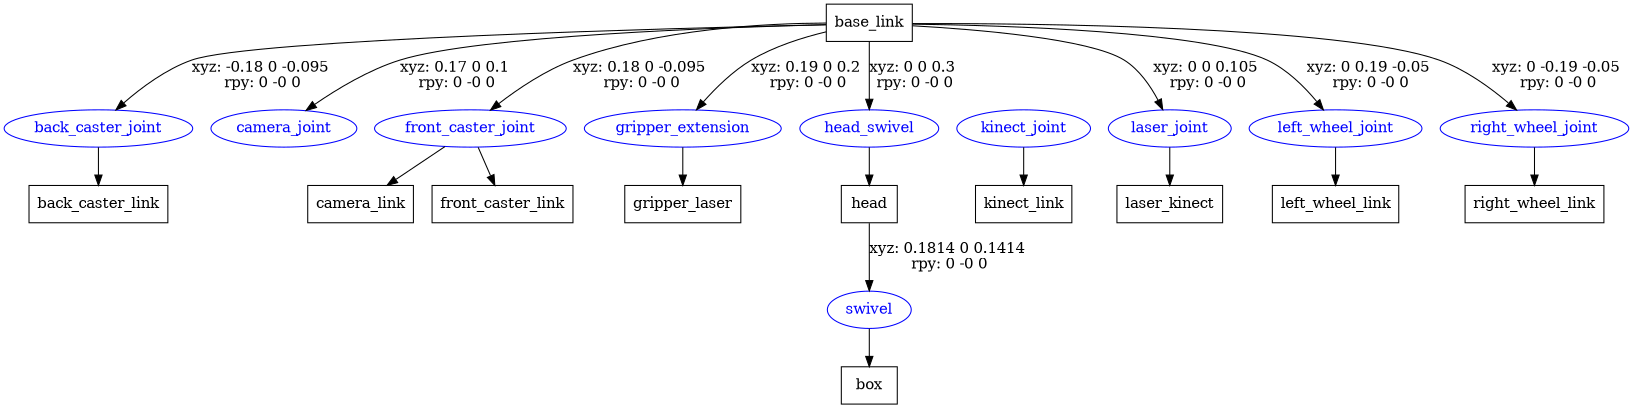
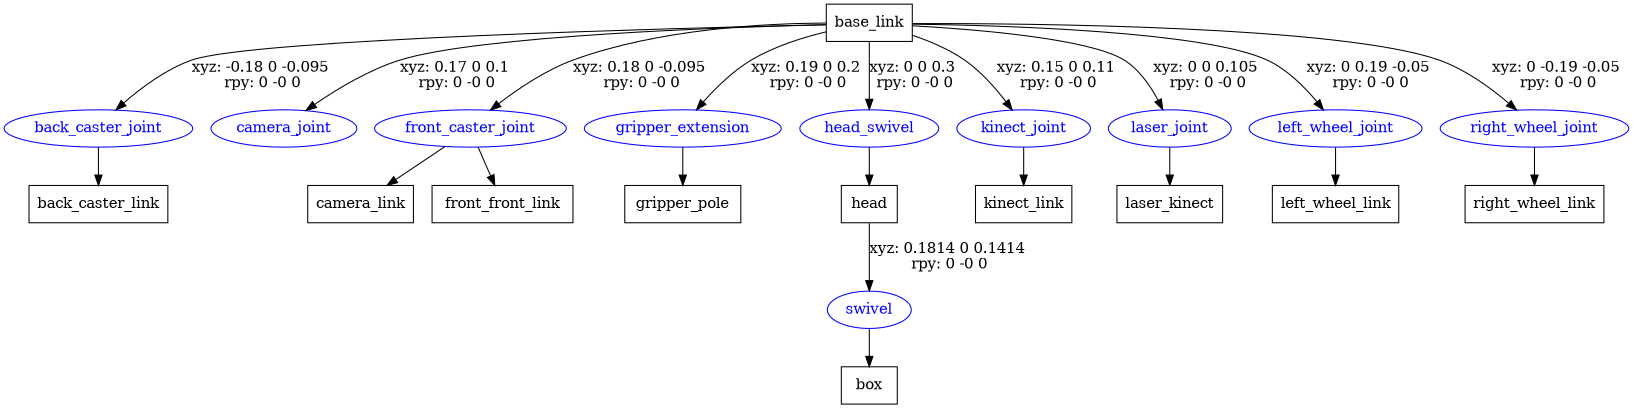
edge "base_link" -> "kinect_joint": added, label "xyz: 0.15 0 0.11 rpy: 0 -0 0"
node "front_caster_link": label "front_caster_link" -> "front_front_link"
node "gripper_laser": label "gripper_laser" -> "gripper_pole"
